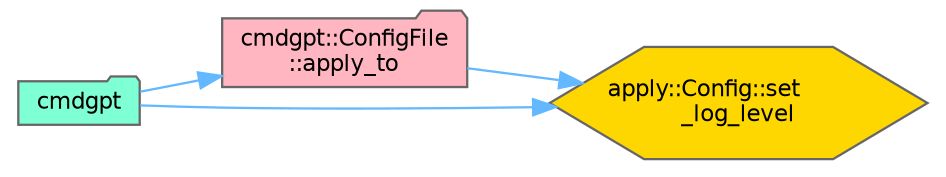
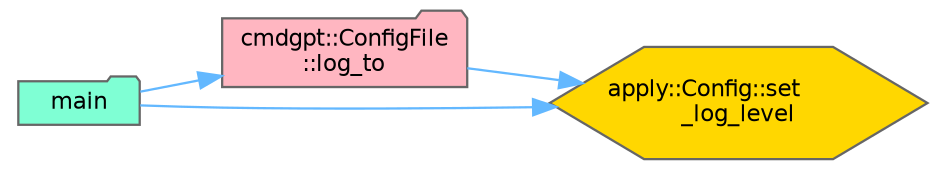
node "cmdgpt::ConfigFile ::apply_to": label "cmdgpt::ConfigFile ::apply_to" -> "cmdgpt::ConfigFile ::log_to"
node "cmdgpt": label "cmdgpt" -> "main"
